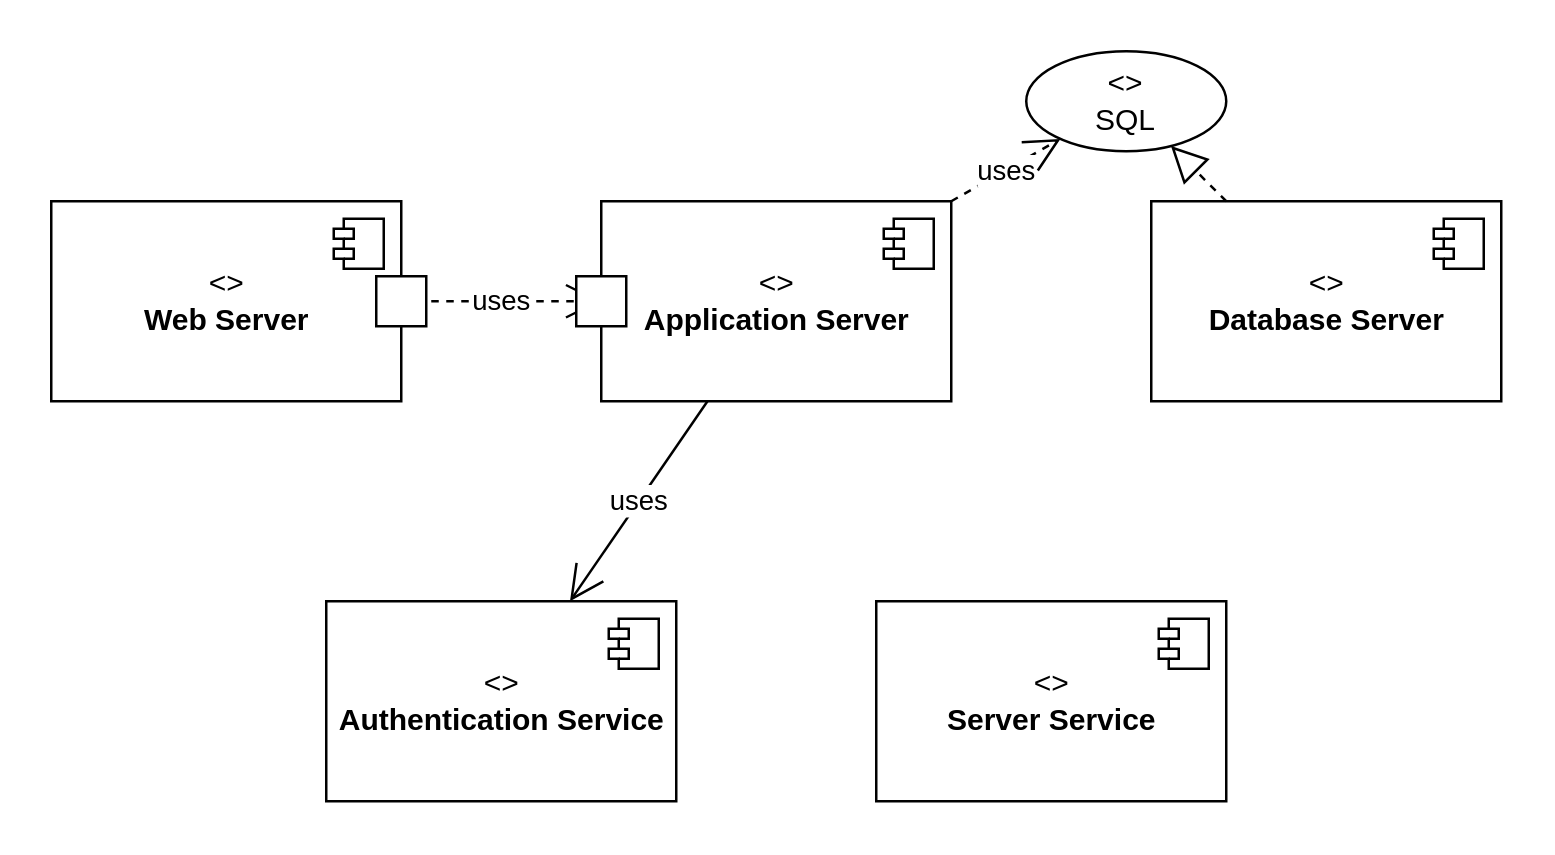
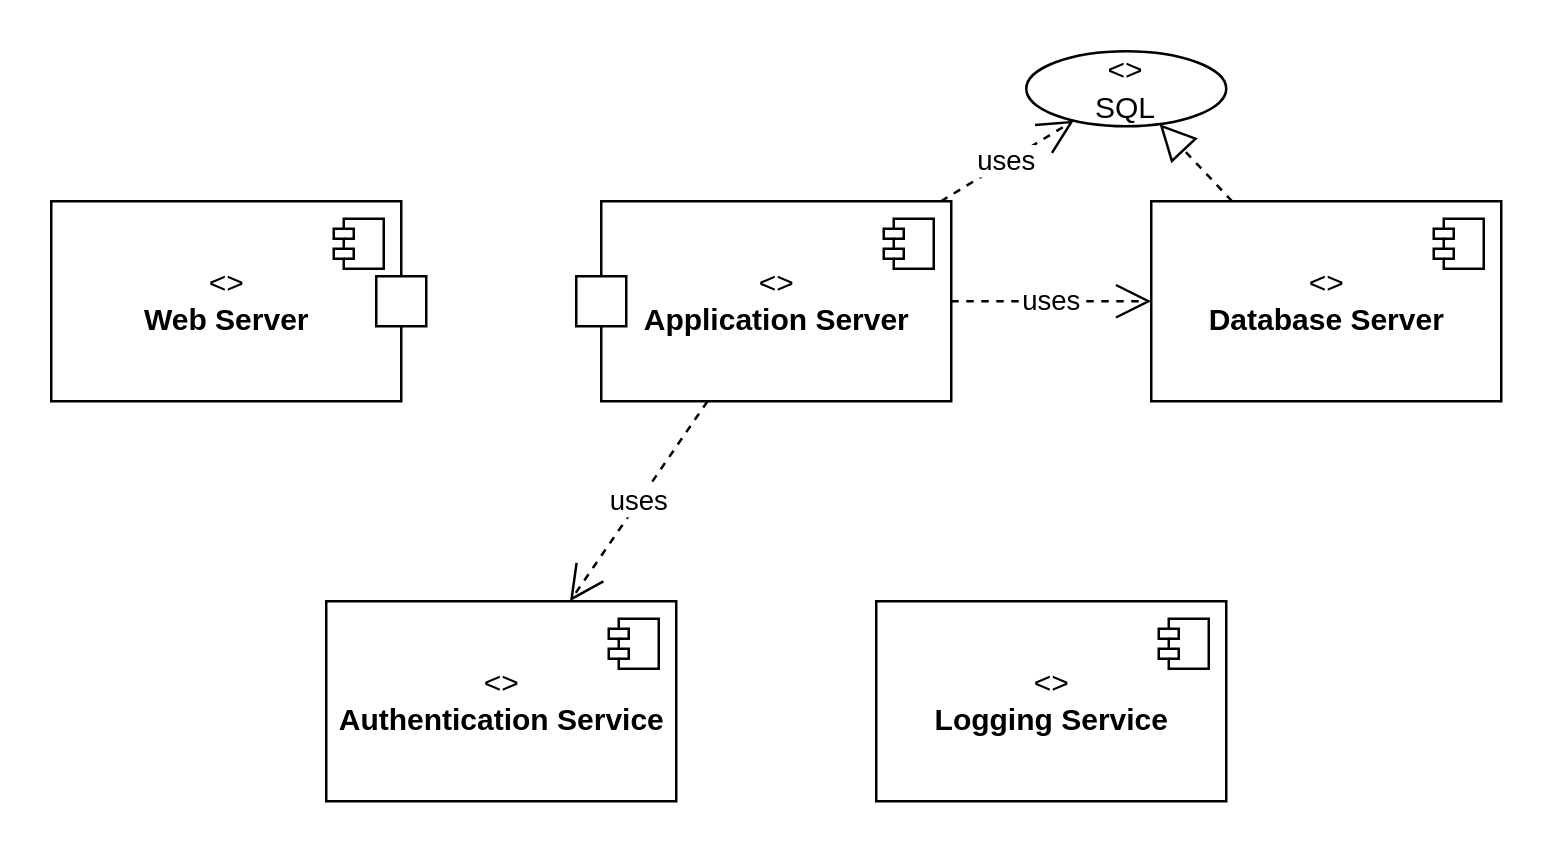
node "> SQL": size 200x100 -> 200x75
edge "> Web Server" -> "> Application Server": removed, label "uses"
edge "> Application Server" -> "> Database Server": added, label "uses"
edge "> Application Server" -> "> Authentication Service": style solid -> dashed
node "> Server Service": label "> Server Service" -> "> Logging Service"
